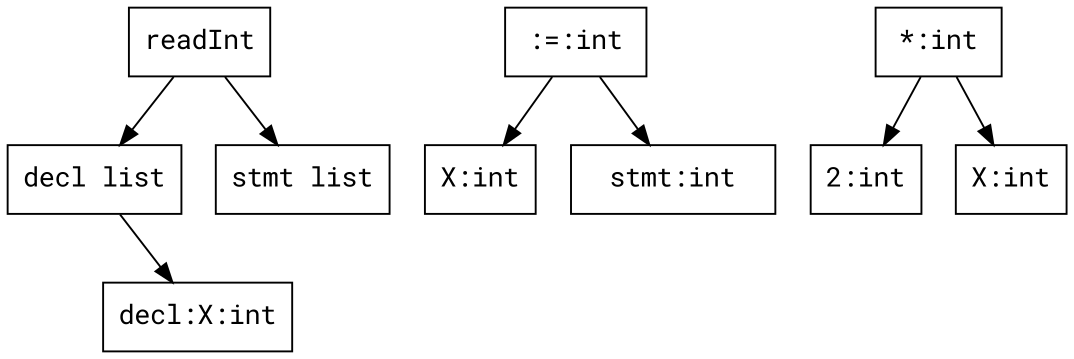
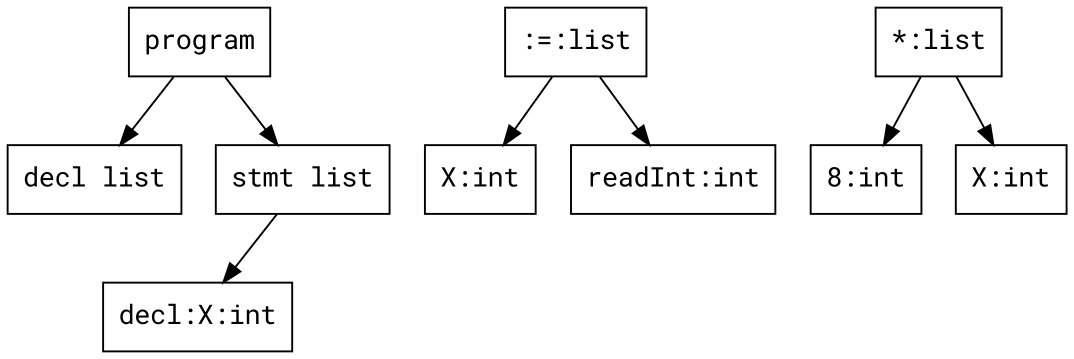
node "readInt": label "readInt" -> "program"
node ":=:int": label ":=:int" -> ":=:list"
node "*:int": label "*:int" -> "*:list"
node "stmt:int": label "stmt:int" -> "readInt:int"
node "2:int": label "2:int" -> "8:int"
edge "decl list" -> "decl:X:int": now "stmt list" -> "decl:X:int"
